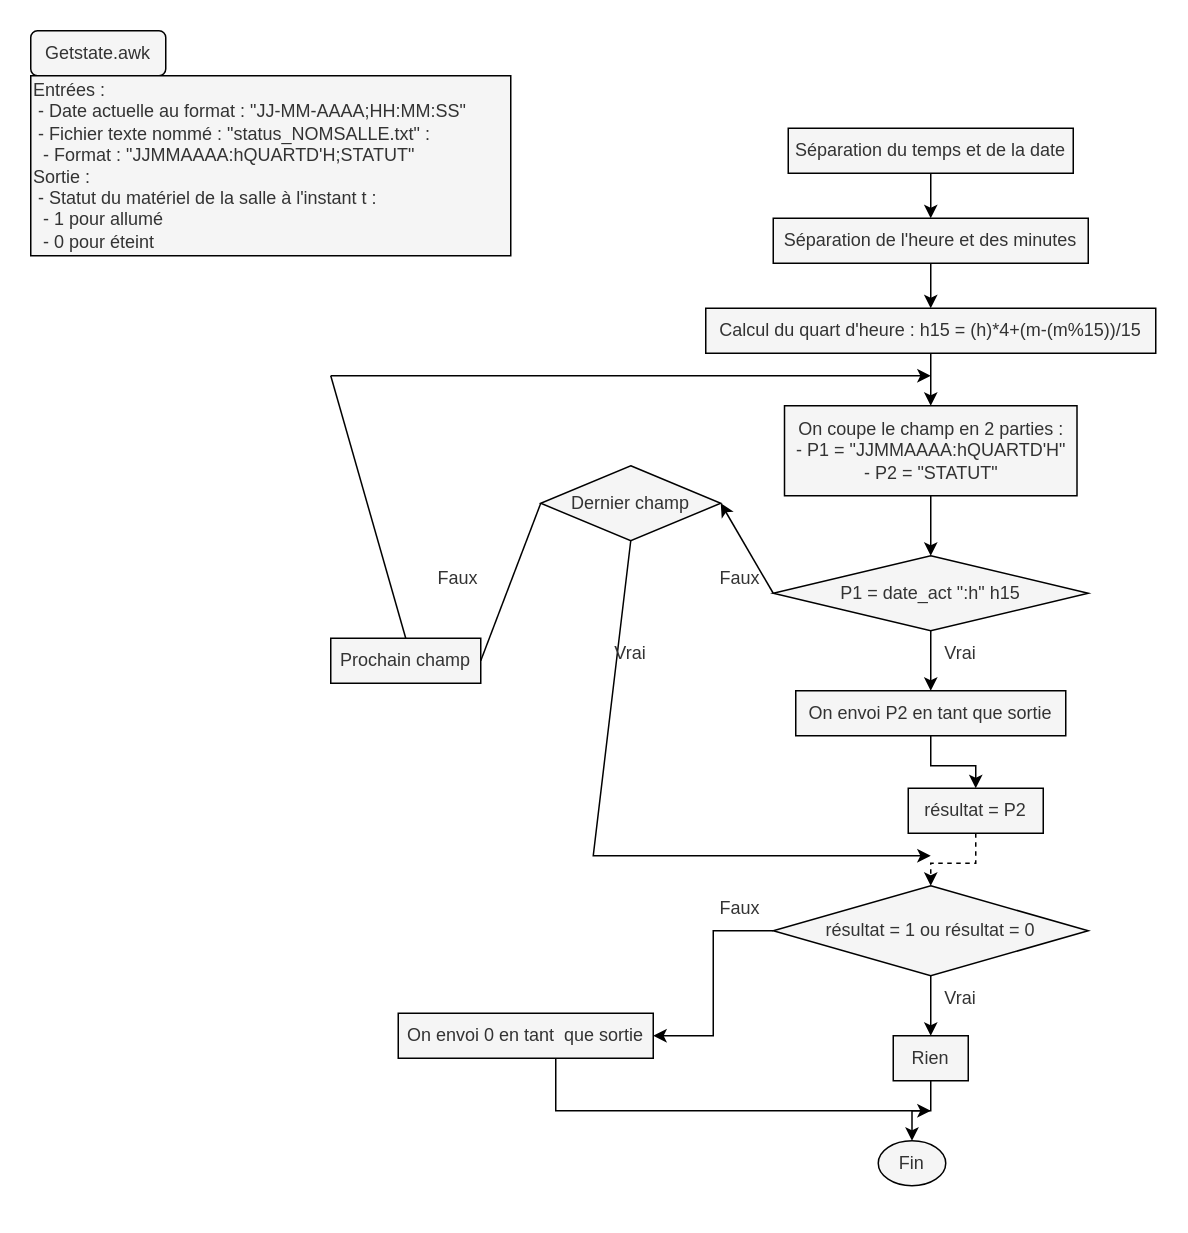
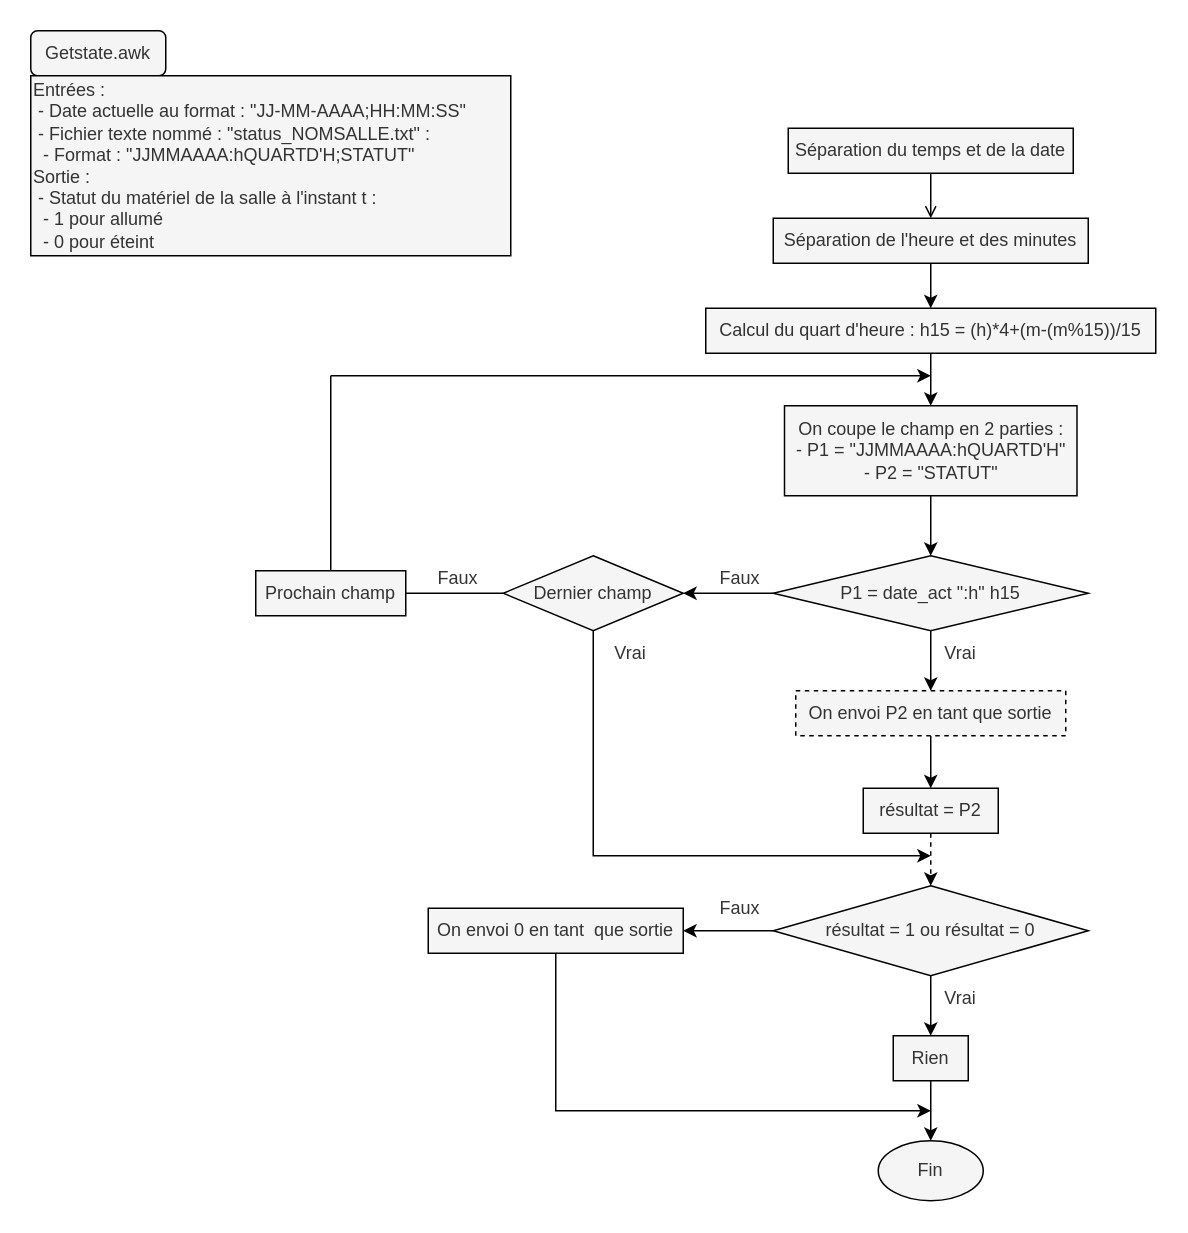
edge "Séparation du temps et de la date" -> "Séparation de l'heure et des minutes": arrowhead classic -> open
node "Dernier champ": moved (631, 503) -> (593, 593)
node "Prochain champ": moved (406, 661) -> (331, 593)
node "On envoi P2 en tant que sortie": style solid -> dashed
node "résultat = P2": moved (976, 811) -> (931, 811)
node "On envoi 0 en tant que sortie": moved (526, 1036) -> (556, 931)
node "Fin": size 68x45 -> 105x60
